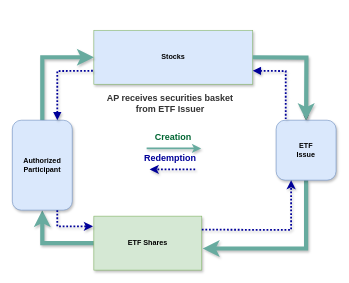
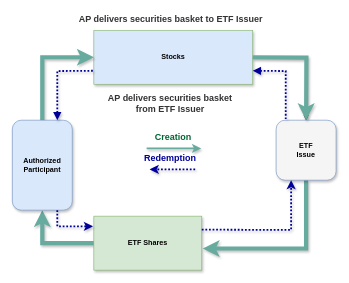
node "AP delivers securities basket to ETF Issuer": added
node "AP receives securities basket from ETF Issuer": label "AP receives securities basket from ETF Issuer" -> "AP delivers securities basket from ETF Issuer"
node "ETF Issue": fillcolor #dae8fc -> #f5f5f5
